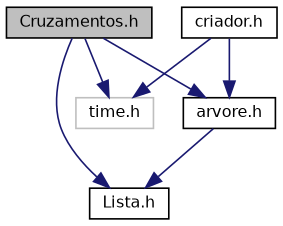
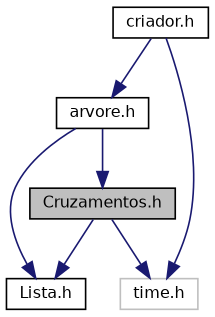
edge "Cruzamentos.h" -> "arvore.h": reversed
